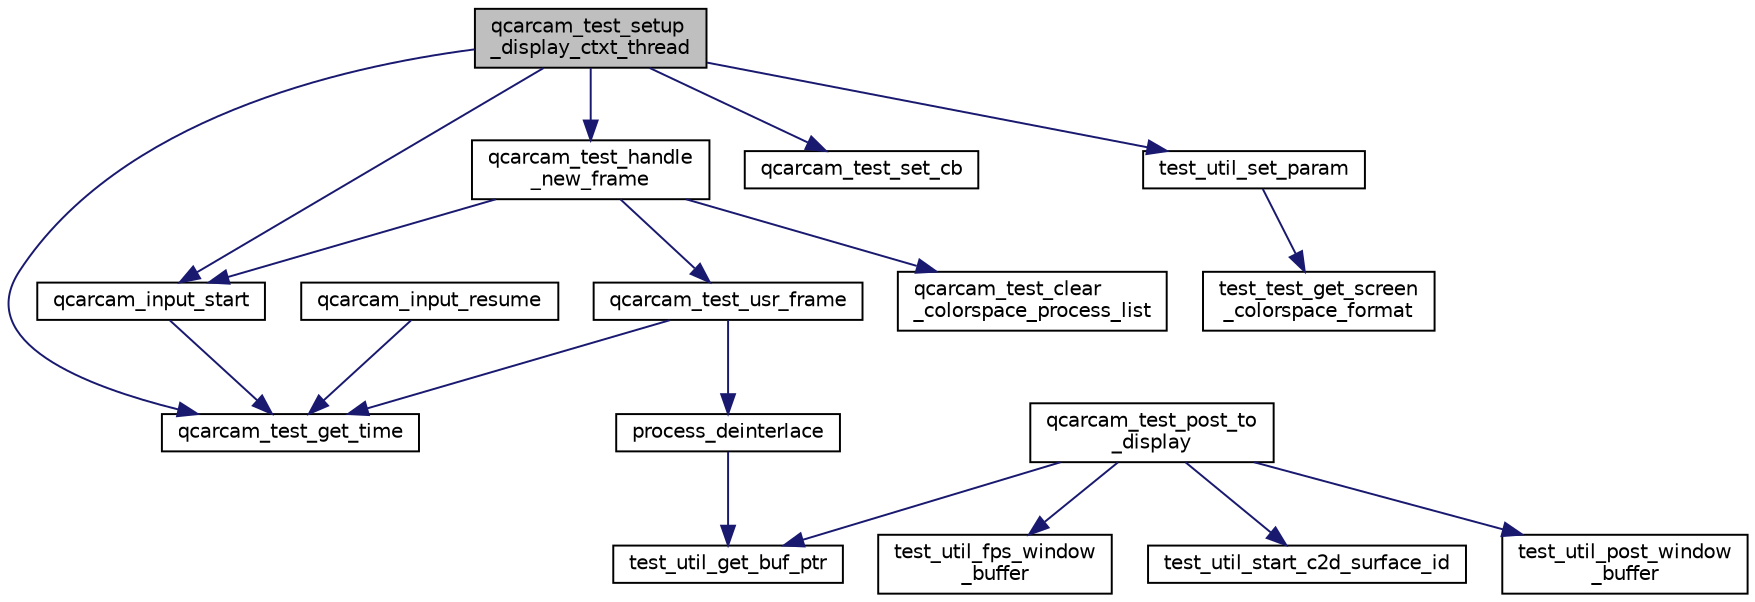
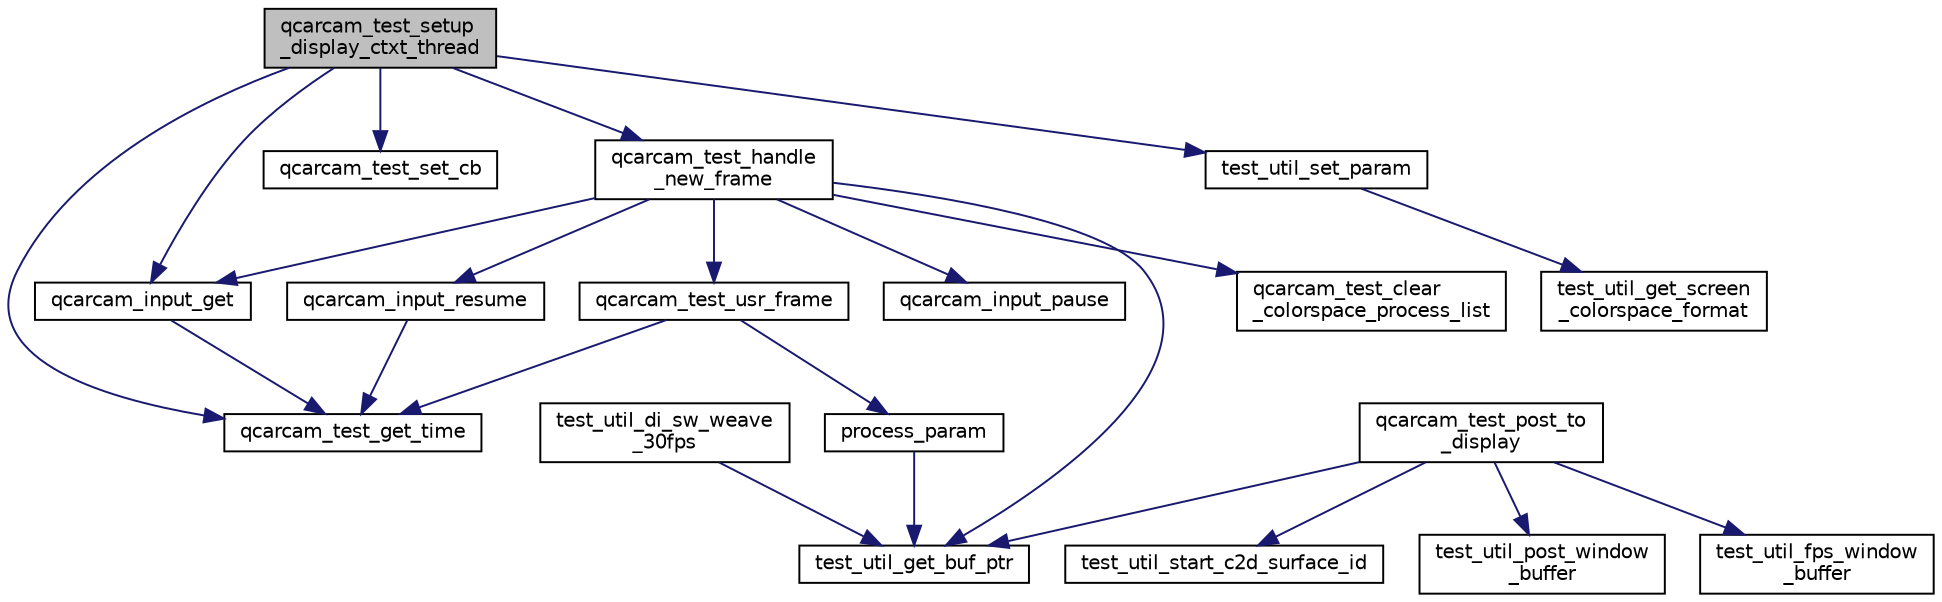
edge "qcarcam_test_handle _new_frame" -> "qcarcam_input_resume": added
edge "qcarcam_test_handle _new_frame" -> "test_util_get_buf_ptr": added
node "qcarcam_input_start": label "qcarcam_input_start" -> "qcarcam_input_get"
node "qcarcam_input_pause": added
node "test_test_get_screen _colorspace_format": label "test_test_get_screen _colorspace_format" -> "test_util_get_screen _colorspace_format"
node "test_util_di_sw_weave _30fps": added
node "process_deinterlace": label "process_deinterlace" -> "process_param"
